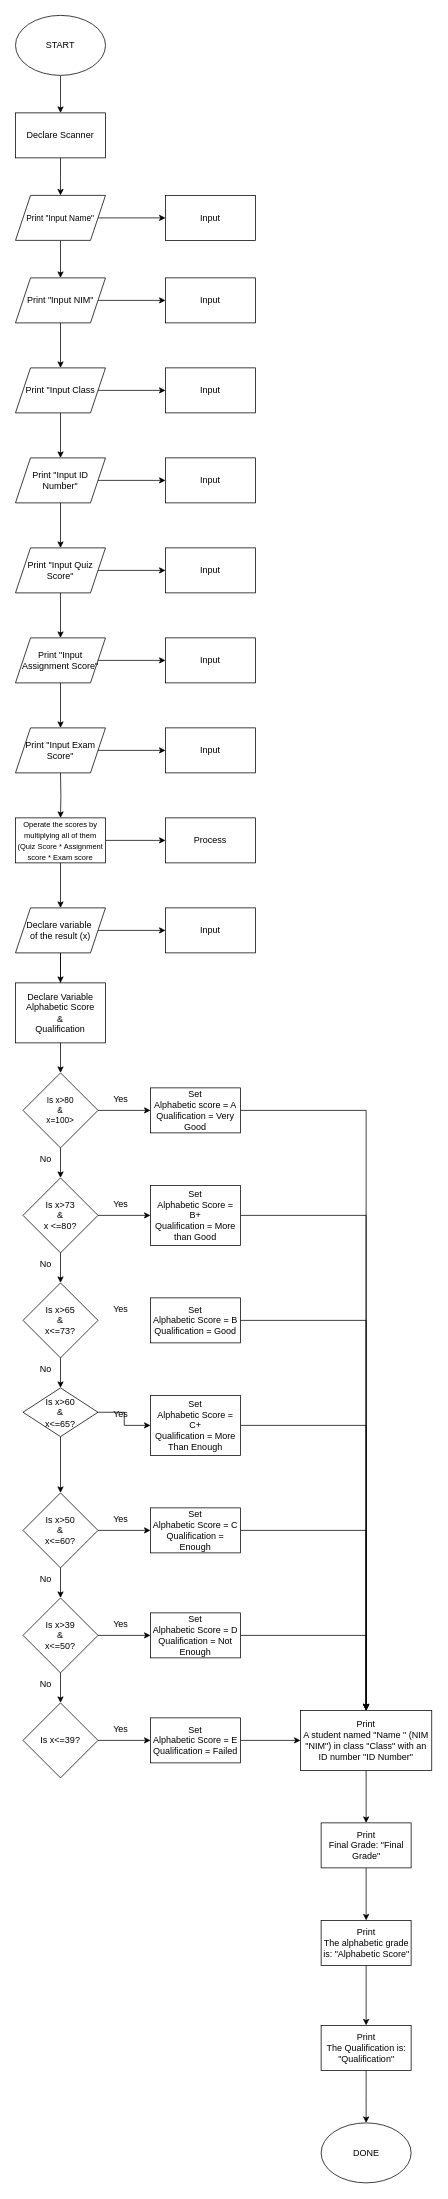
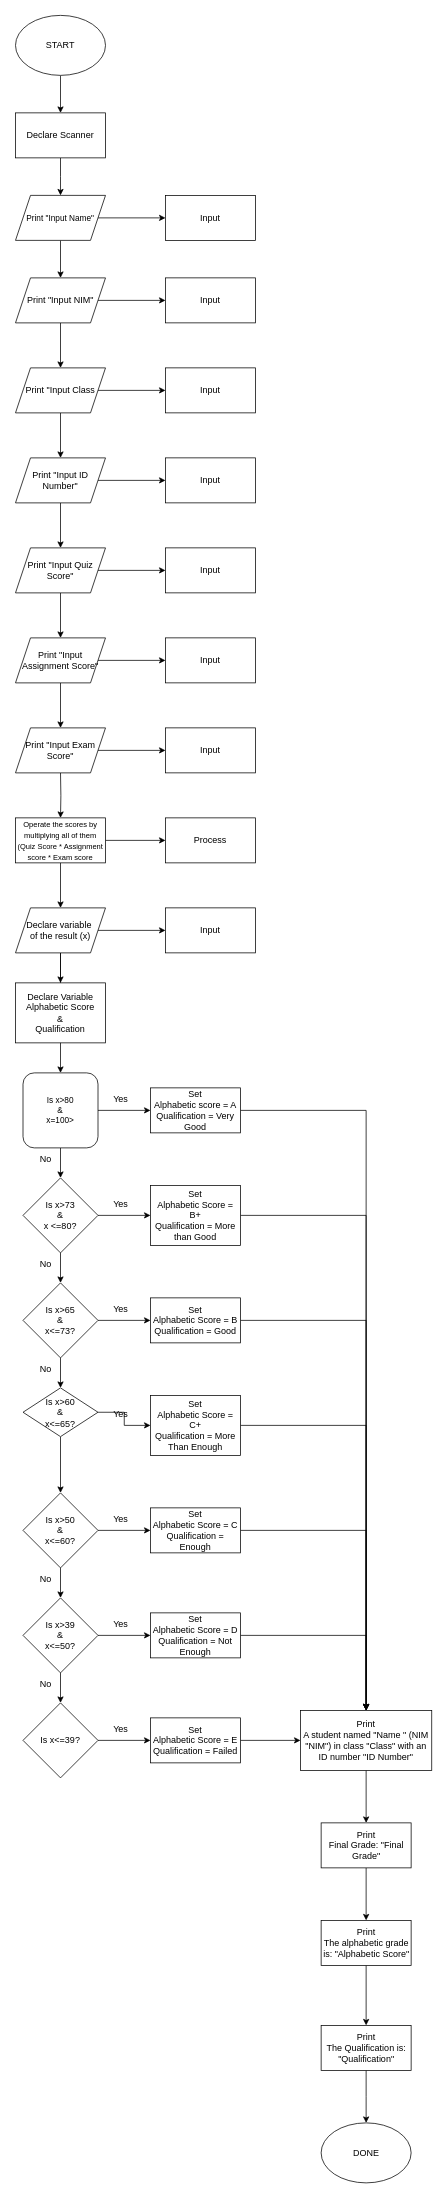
node "Is x>80 & x=100>": shape diamond -> rounded rectangle
edge "Is x>65 & x<=73?" -> "Set Alphabetic Score = B Qualification = Good": added
